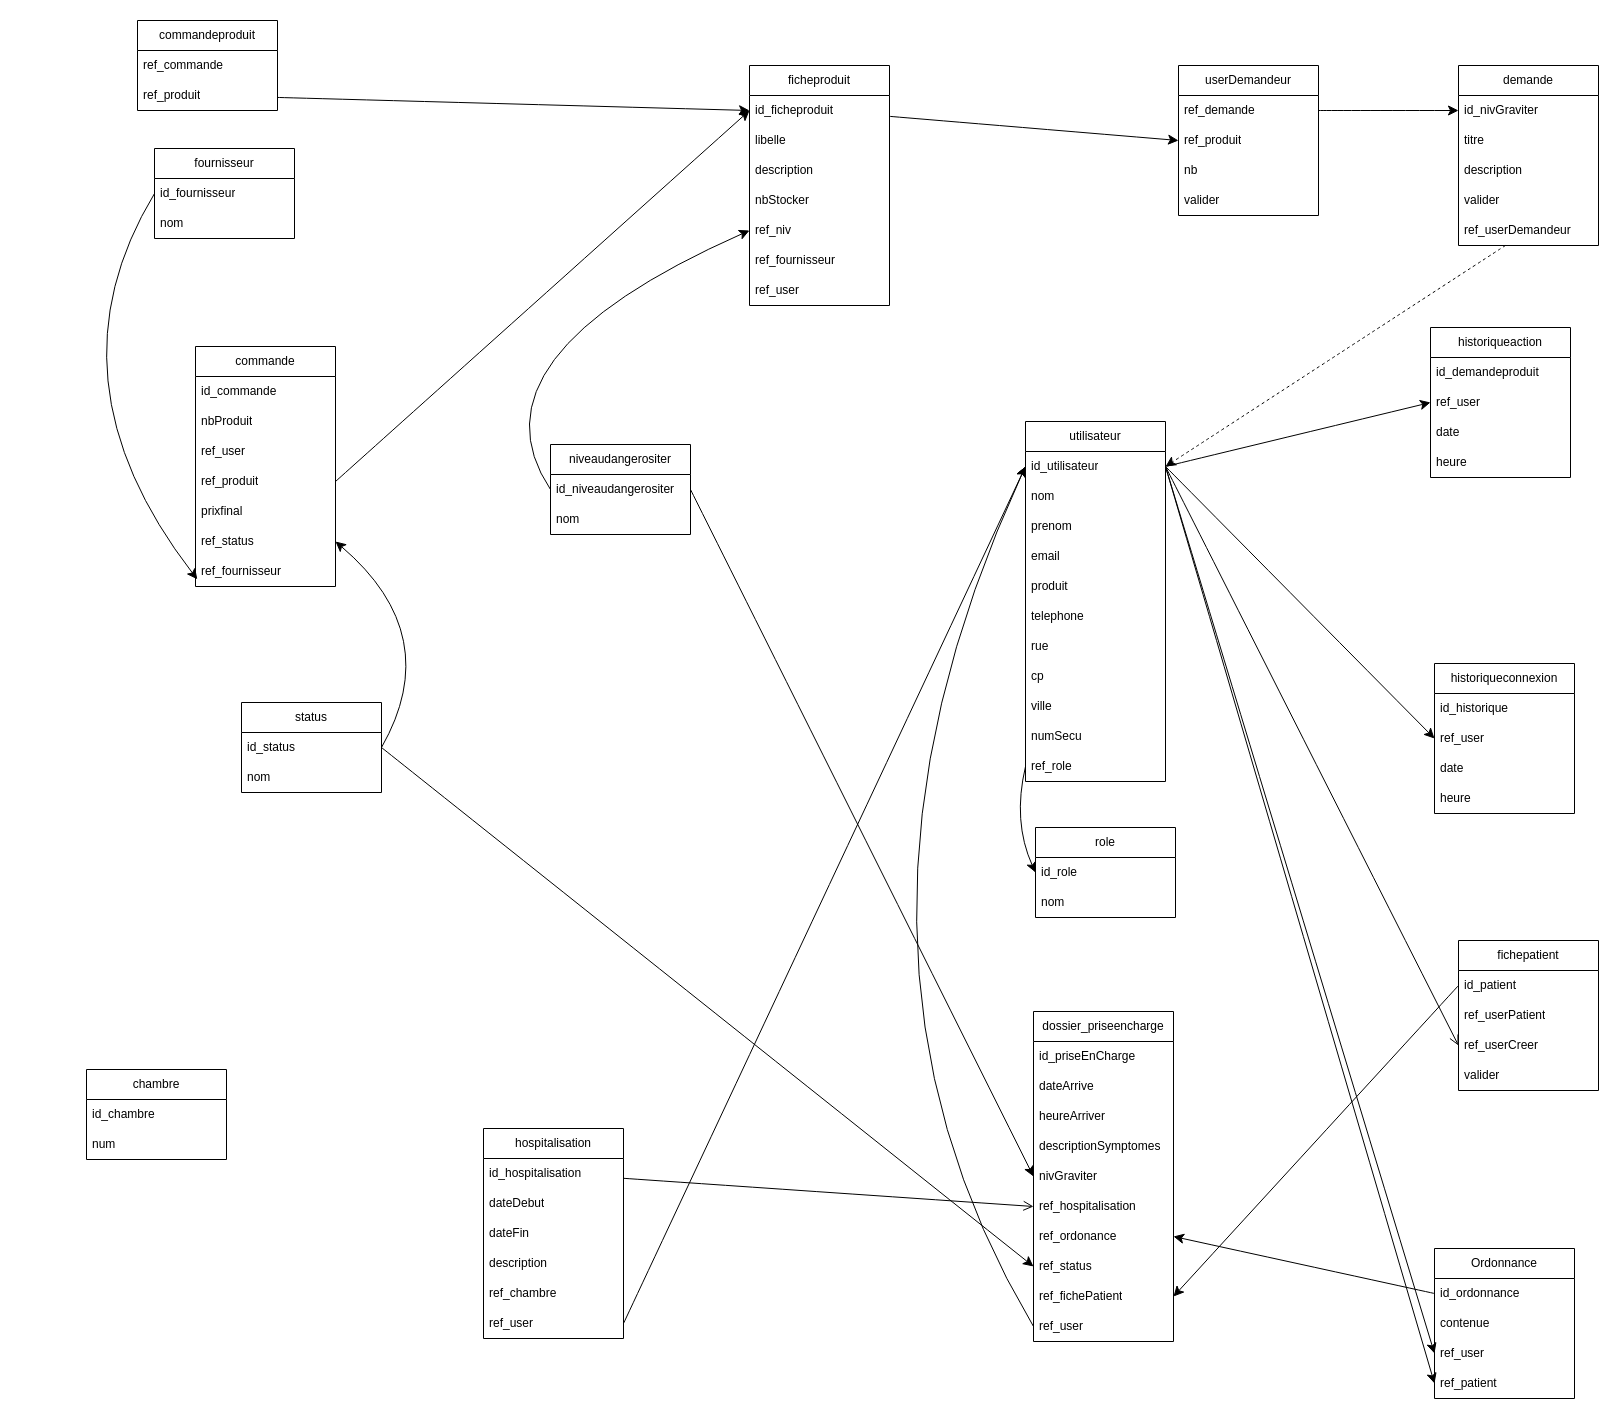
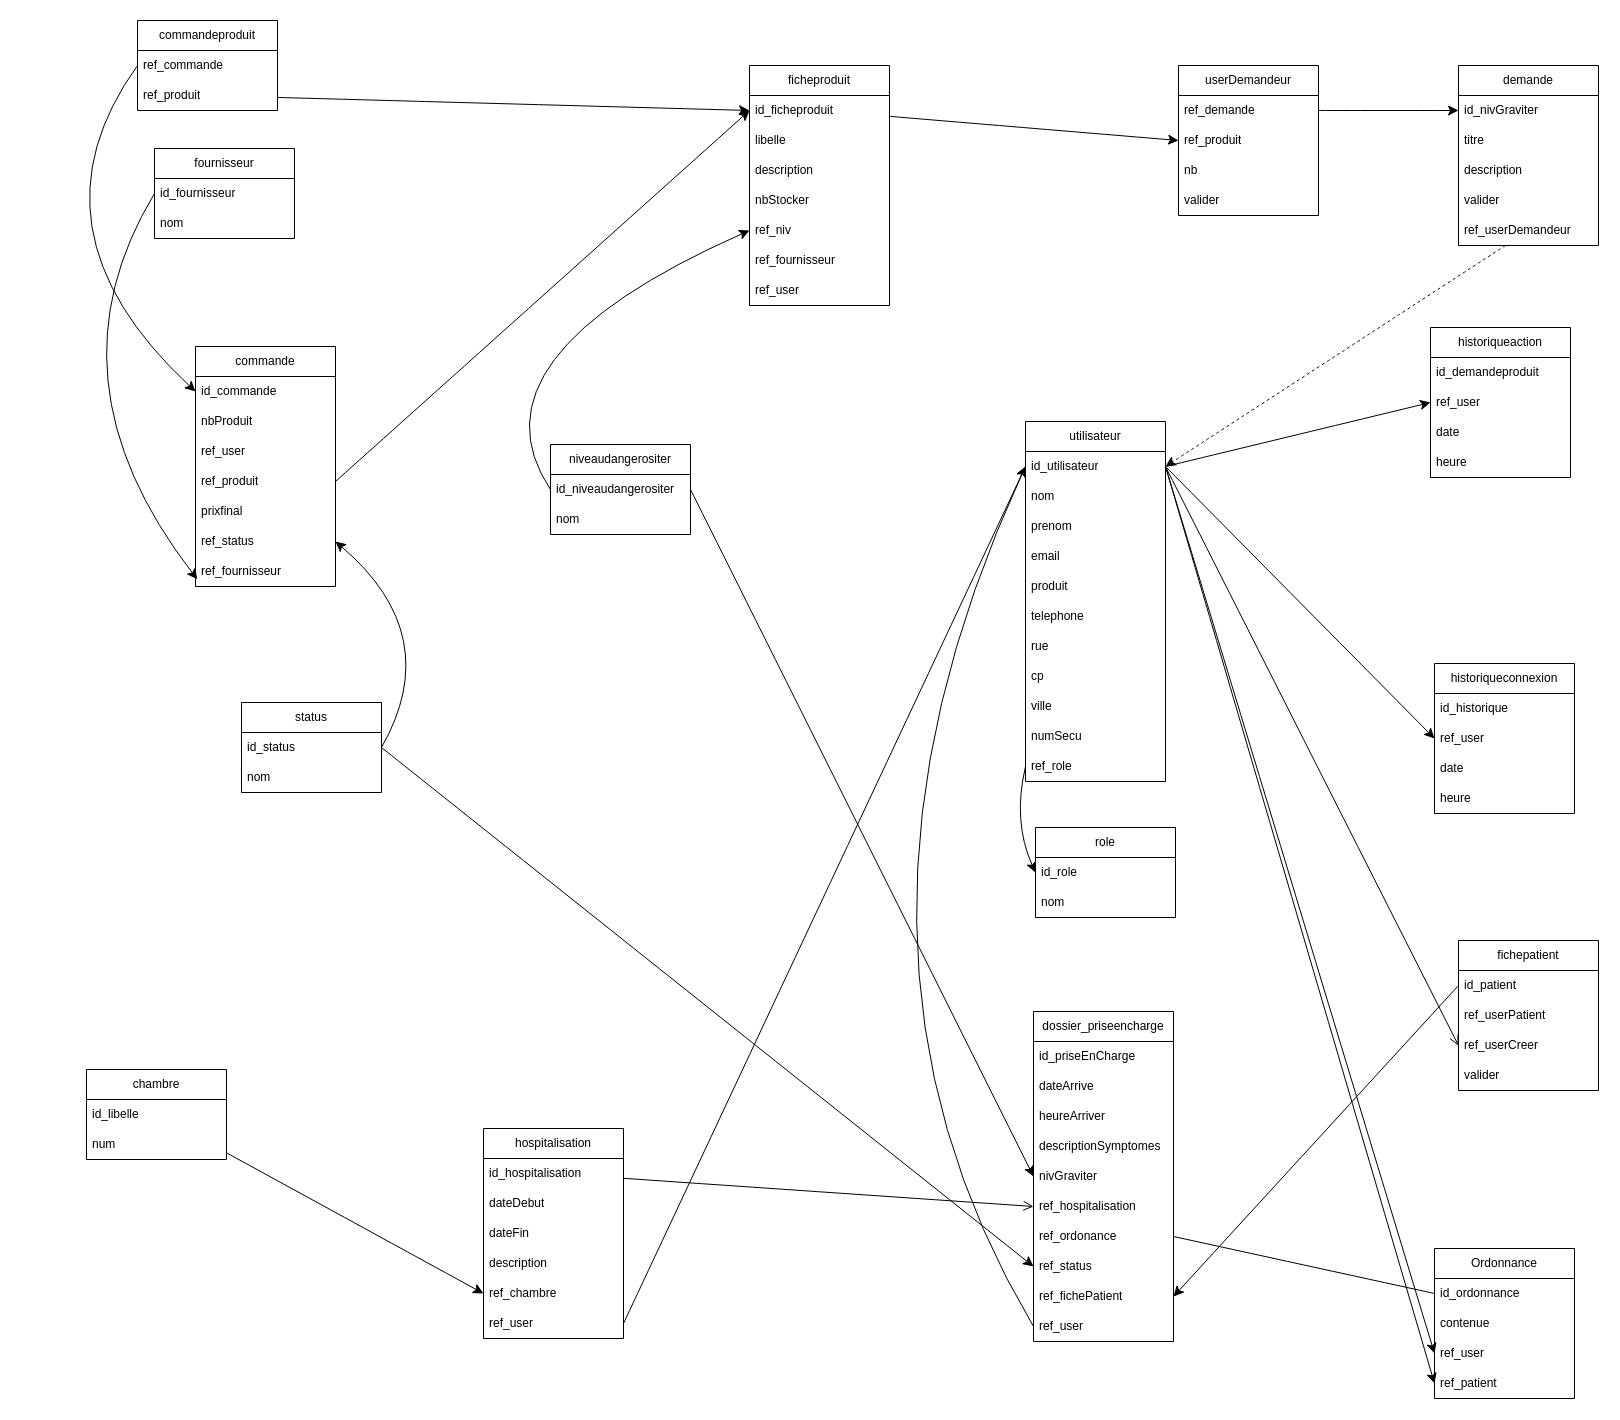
edge "ref_commande" -> "id_commande": added
node "id_chambre": label "id_chambre" -> "id_libelle"
edge "chambre" -> "ref_chambre": added
edge "id_ordonnance" -> "ref_ordonance": arrowhead classic -> none
